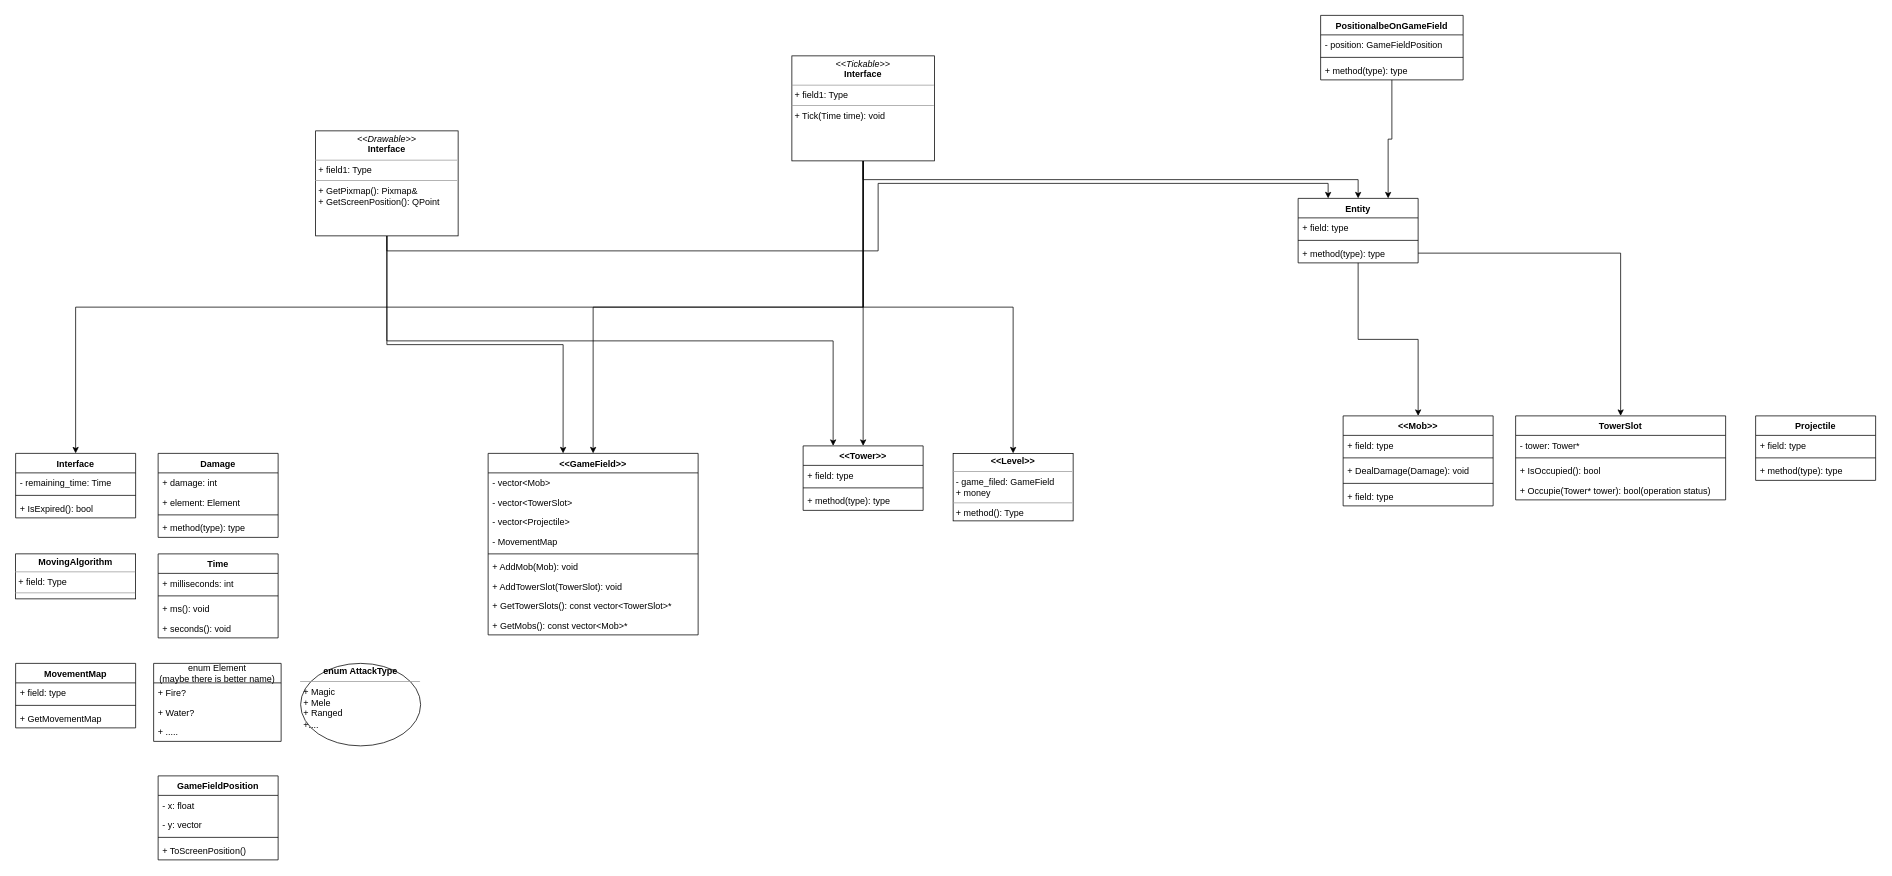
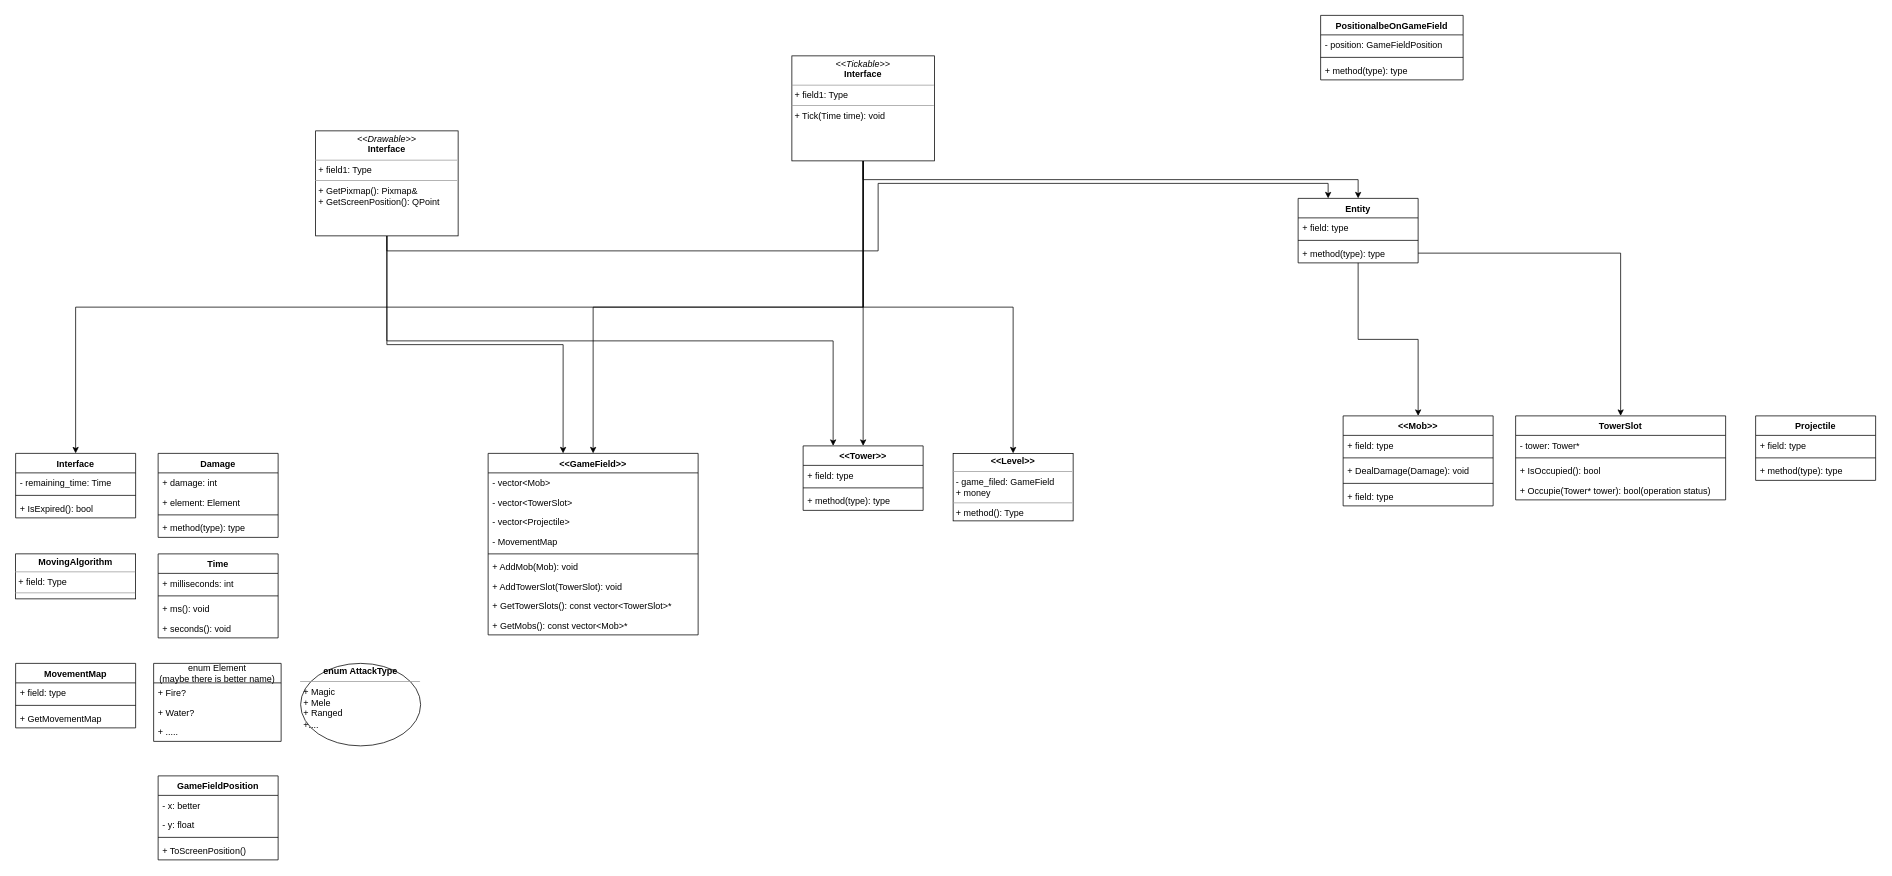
edge "PositionalbeOnGameField" -> "Entity": removed
node "- x: float": label "- x: float" -> "- x: better"
node "- y: vector": label "- y: vector" -> "- y: float"
